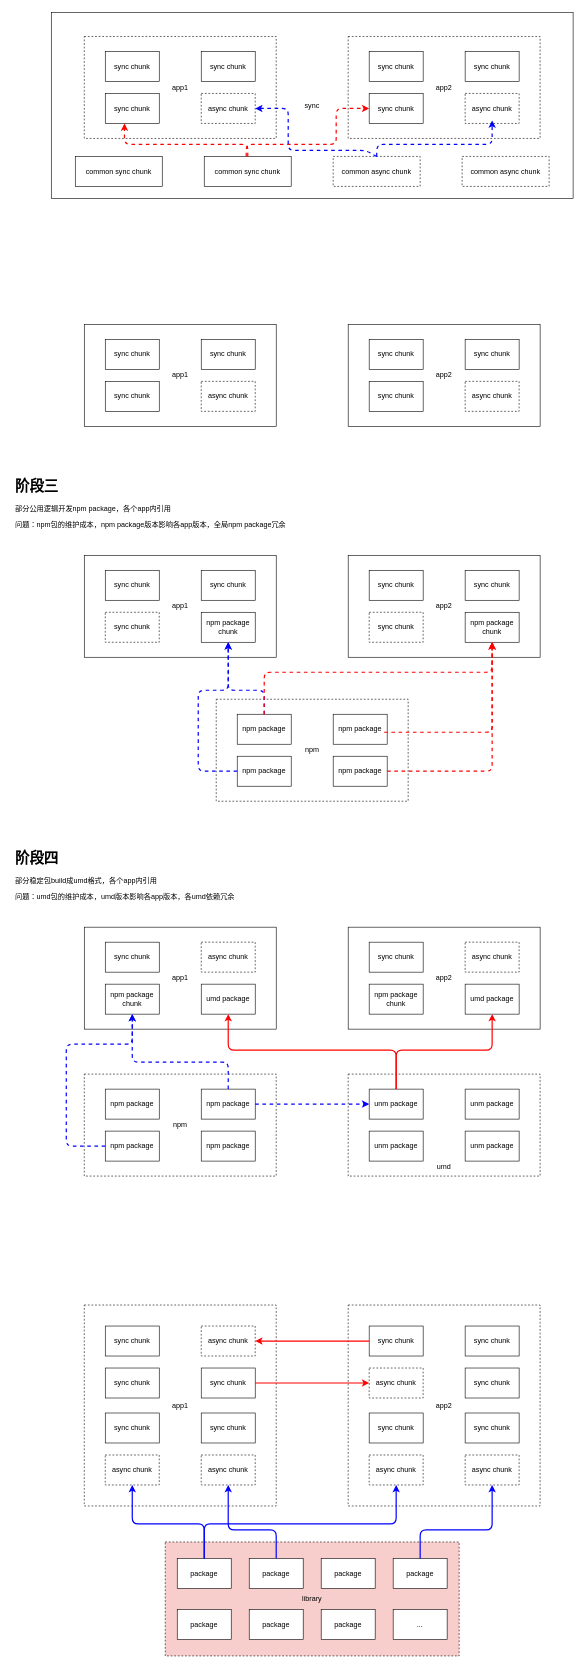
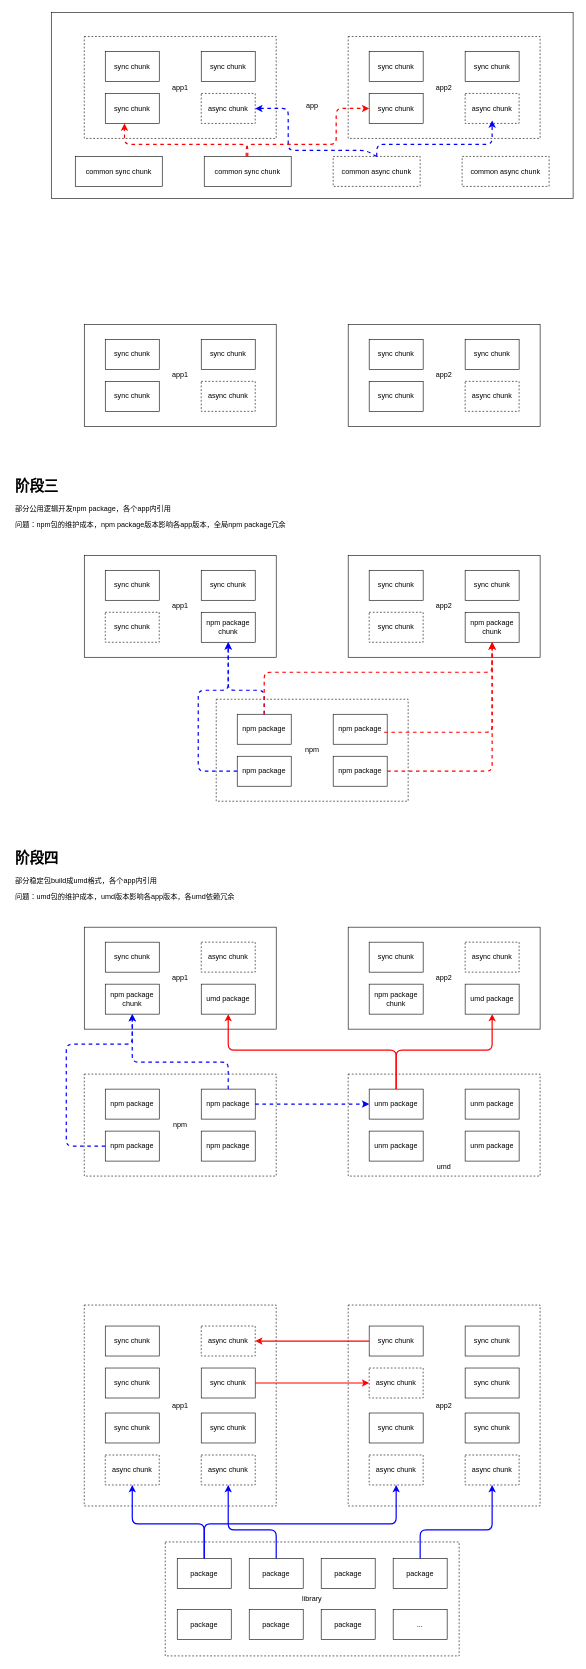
node "sync": label "sync" -> "app"
node "library": fillcolor #f8cecc -> #ffffff
